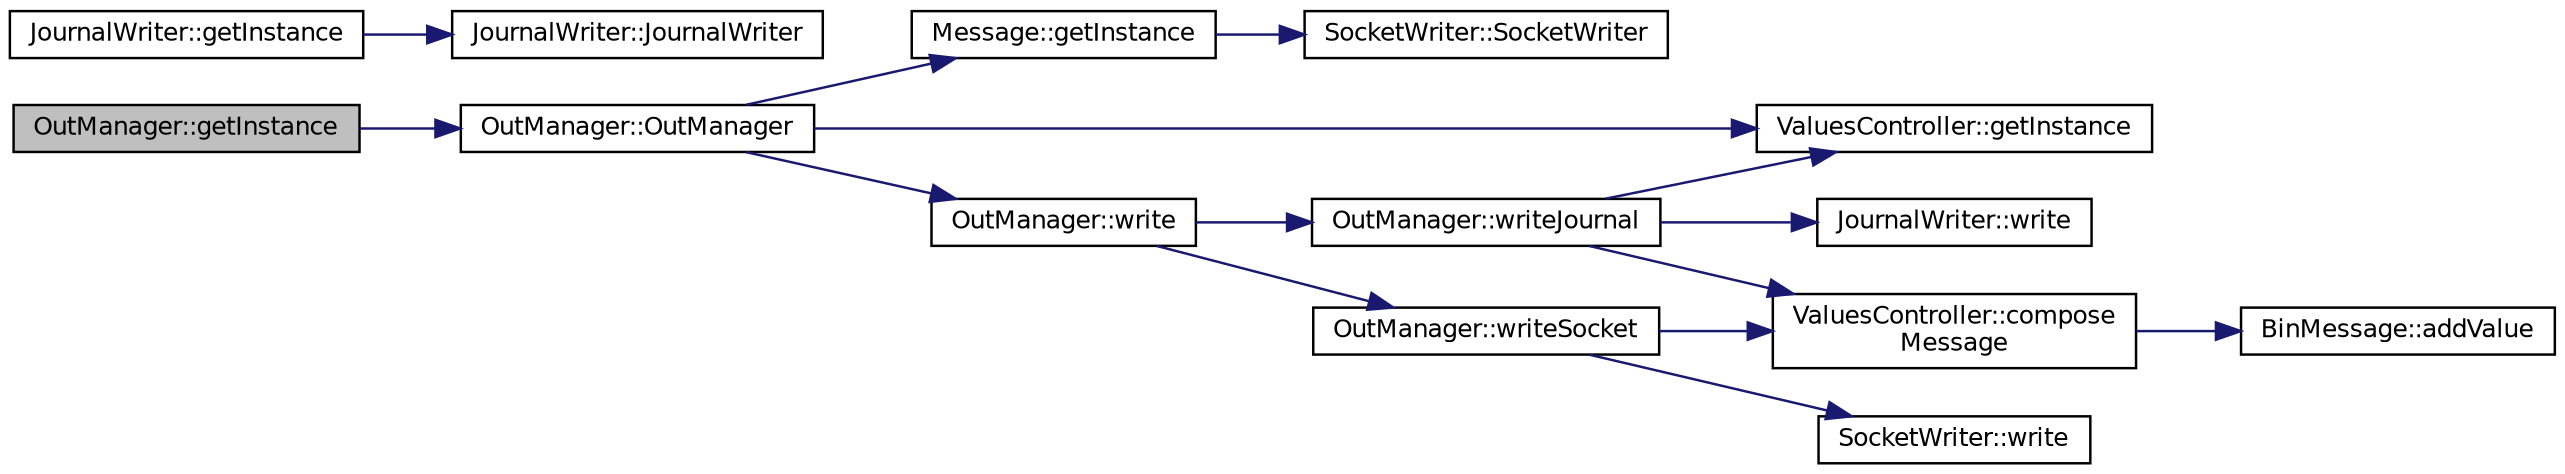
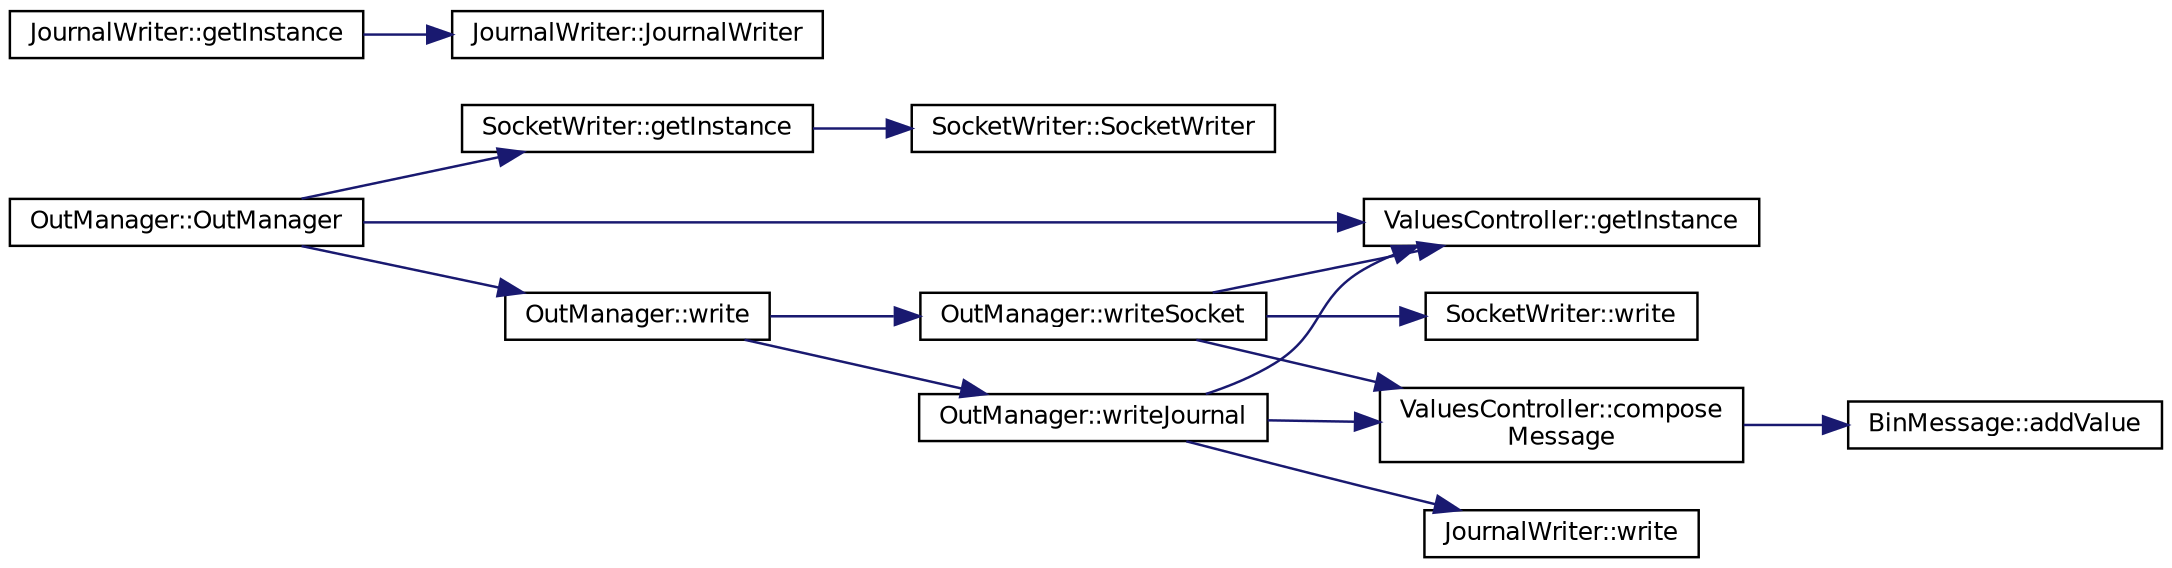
node "Message::getInstance": label "Message::getInstance" -> "SocketWriter::getInstance"
node "OutManager::getInstance": removed
edge "OutManager::writeSocket" -> "ValuesController::getInstance": added
